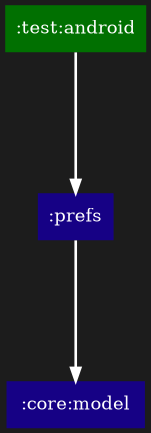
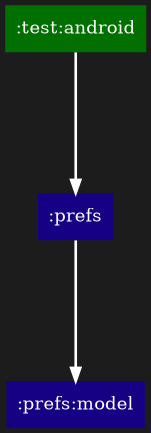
node ":core:model": label ":core:model" -> ":prefs:model"
